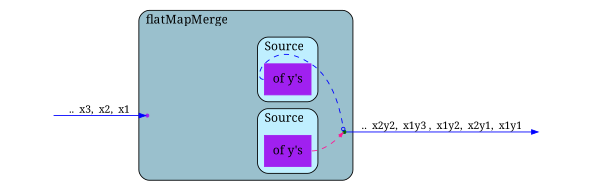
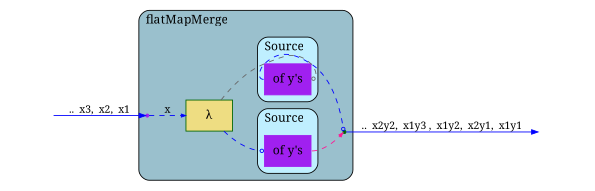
node "λ": added
